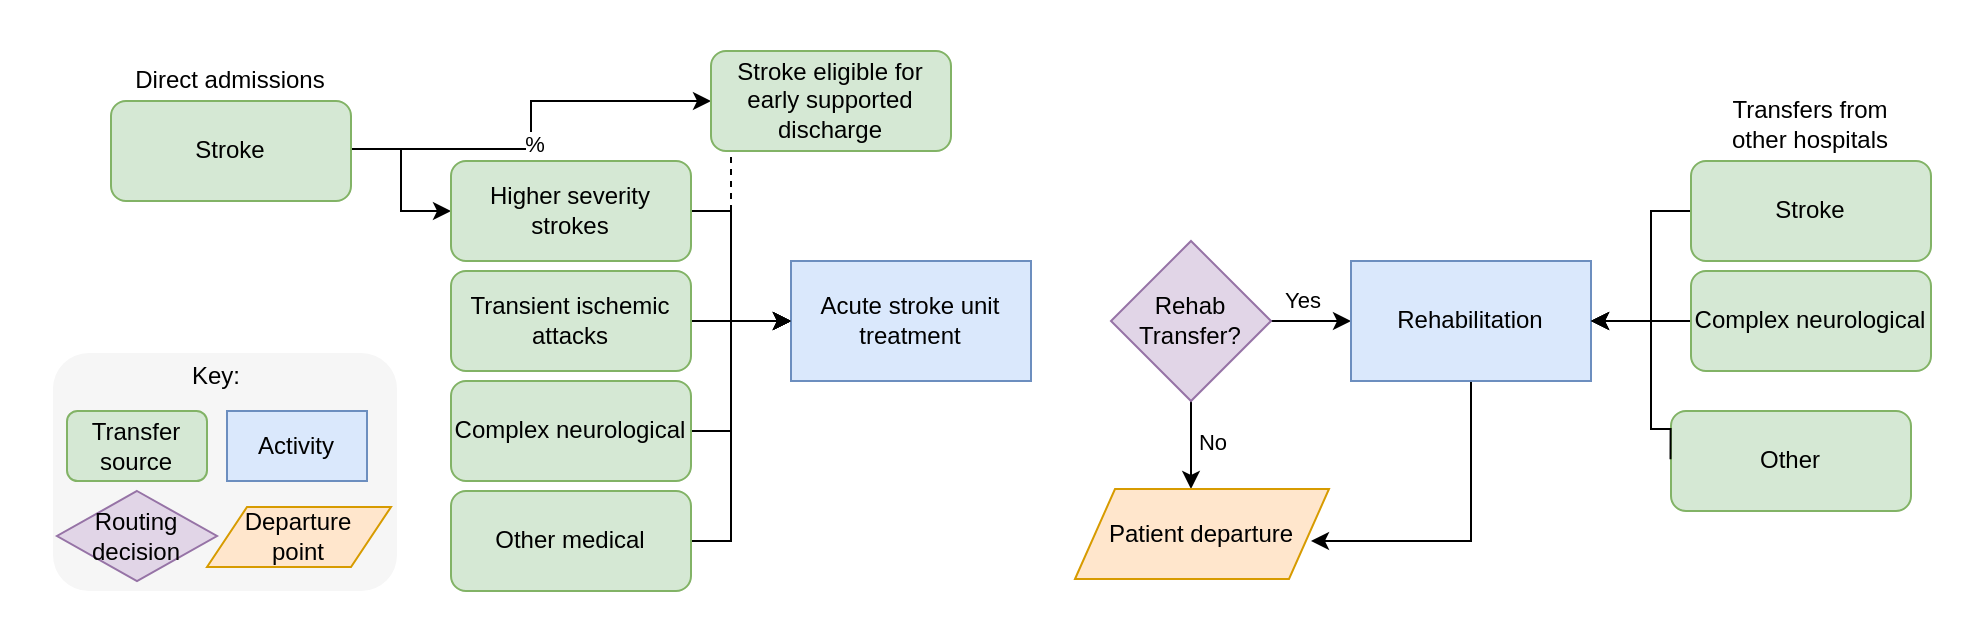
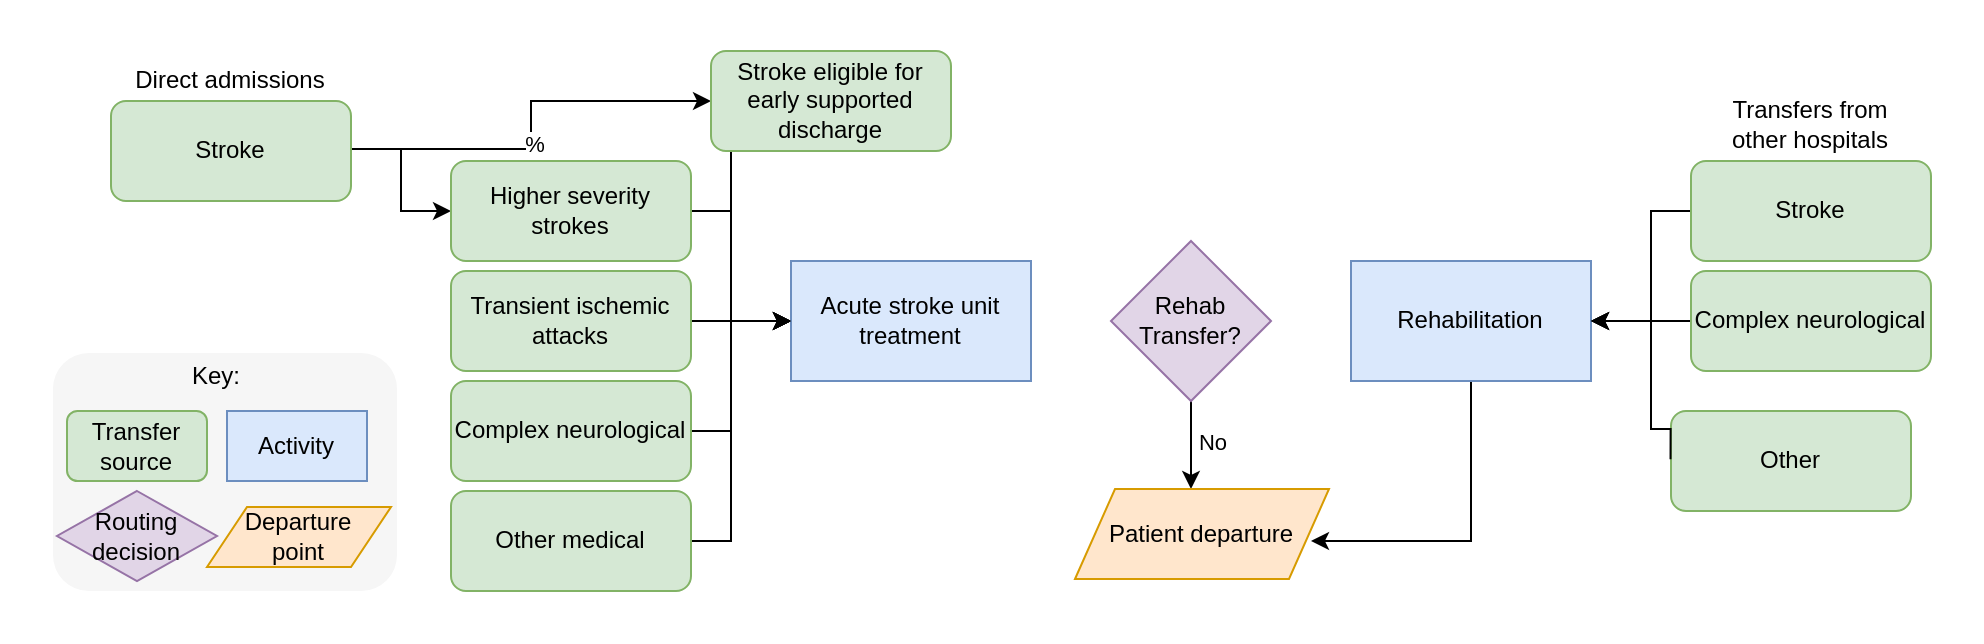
edge "Stroke eligible for early supported discharge" -> "Acute stroke unit treatment": style dashed -> solid
edge "Rehab Transfer?" -> "Rehabilitation": removed, label "Yes"
